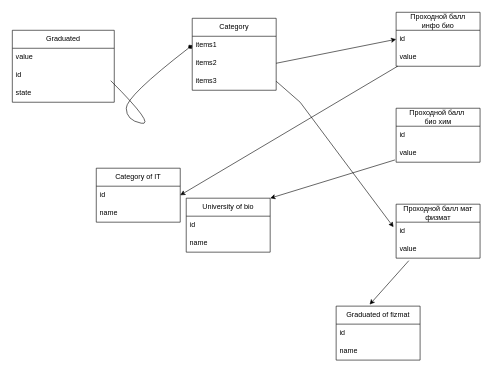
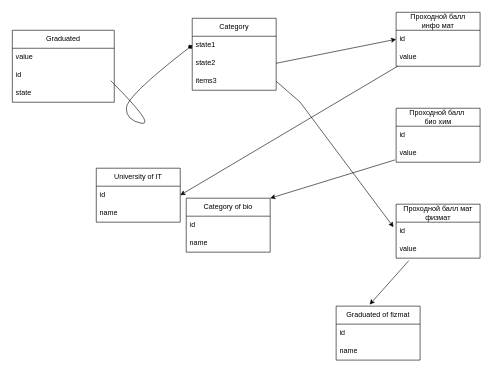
node "Проходной балл инфо био": label "Проходной балл инфо био" -> "Проходной балл инфо мат"
node "items1": label "items1" -> "state1"
node "items2": label "items2" -> "state2"
node "Category of IT": label "Category of IT" -> "University of IT"
node "University of bio": label "University of bio" -> "Category of bio"
